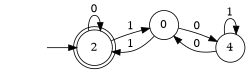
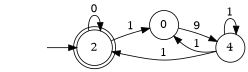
edge "0" -> "4": label "0" -> "9"
edge "4" -> "0": label "0" -> "1"
edge "0" -> "2": now "4" -> "2"
